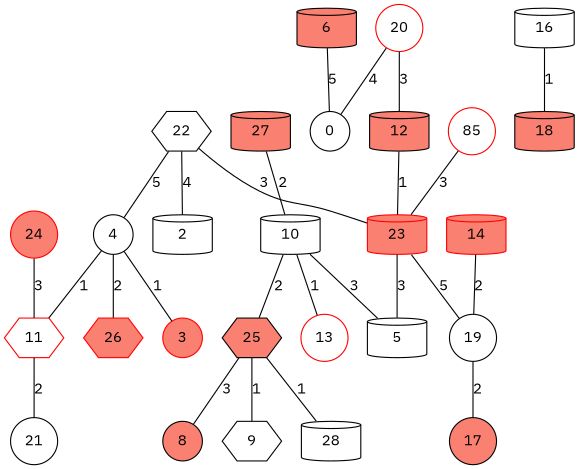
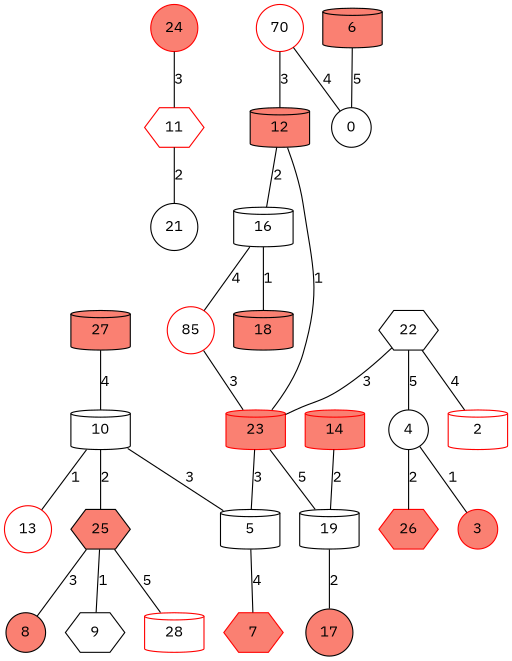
node "20": label "20" -> "70"
edge "12" -- "16": added, label "2"
edge "27" -- "10": label "2" -> "4"
node "2": color black -> red
edge "16" -- "85": added, label "4"
edge "4" -- "11": removed, label "1"
node "19": shape circle -> cylinder
edge "25" -- "28": label "1" -> "5"
node "28": color black -> red
node "7": added
